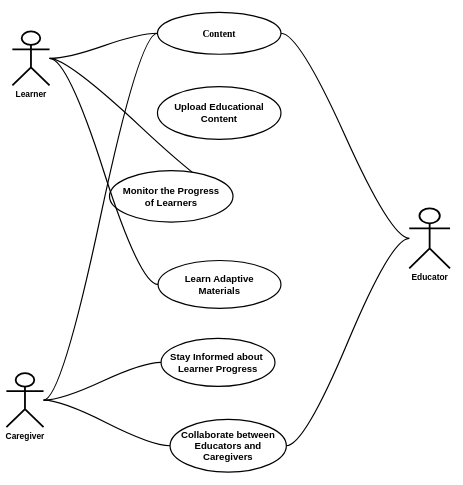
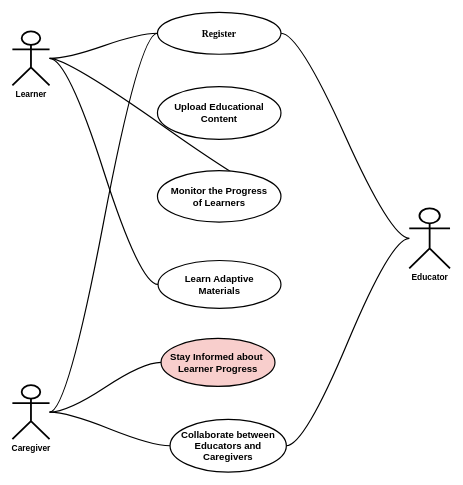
node "Content": label "Content" -> "Register"
node "Monitor the Progressof Learners": moved (171, 197) -> (219, 197)
node "Stay Informed about Learner Progress": fillcolor #ffffff -> #f8cecc
node "Caregiver": moved (25, 401) -> (31, 413)
